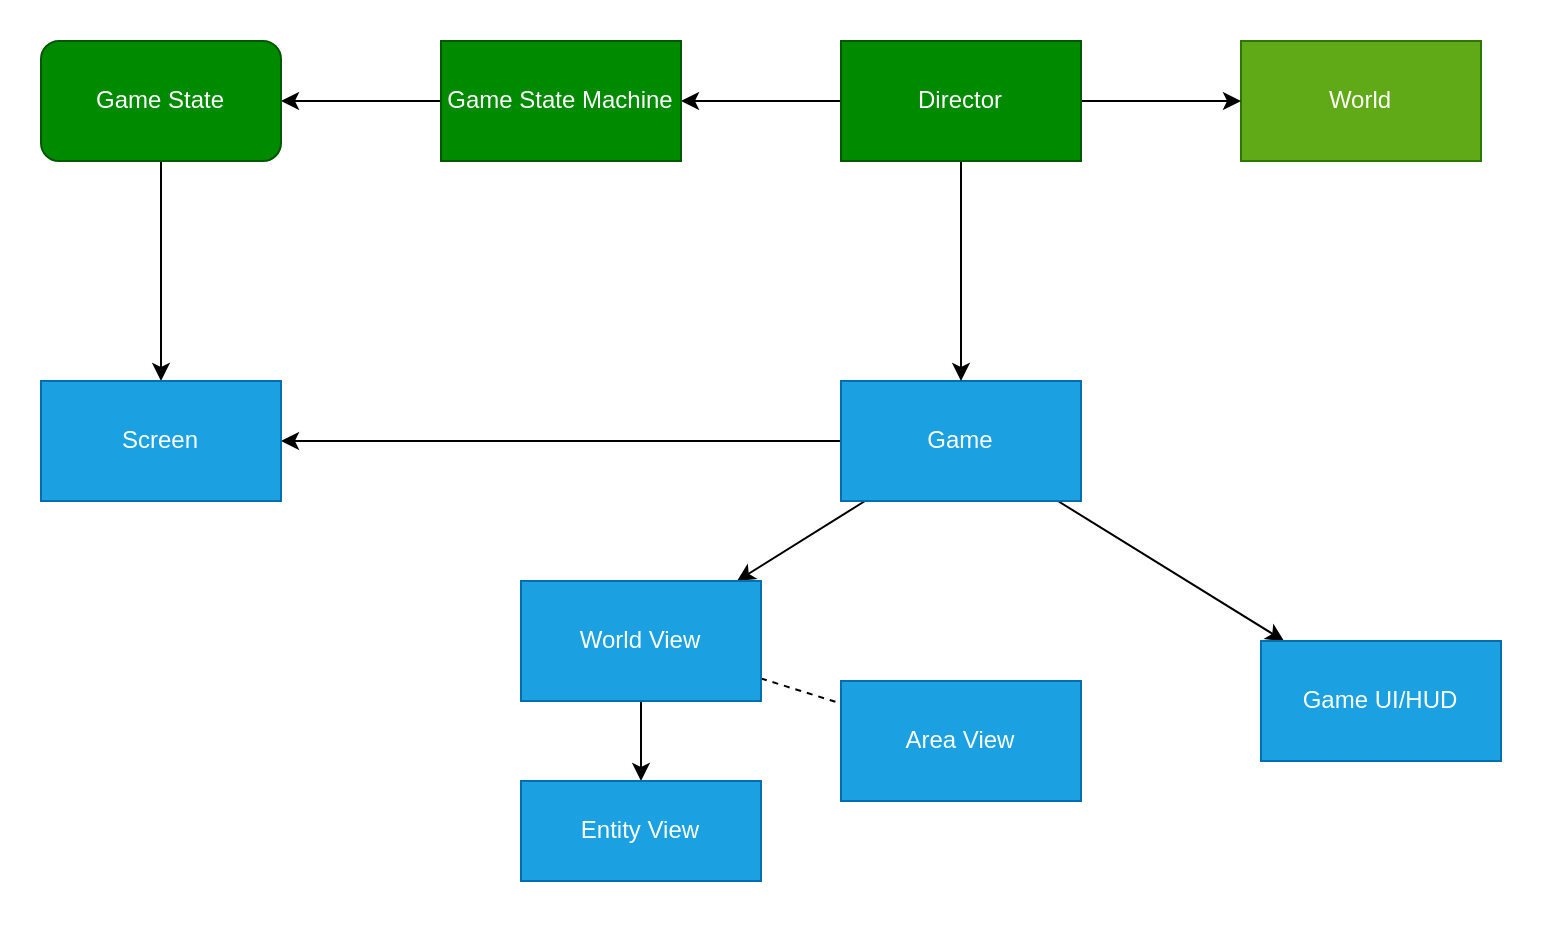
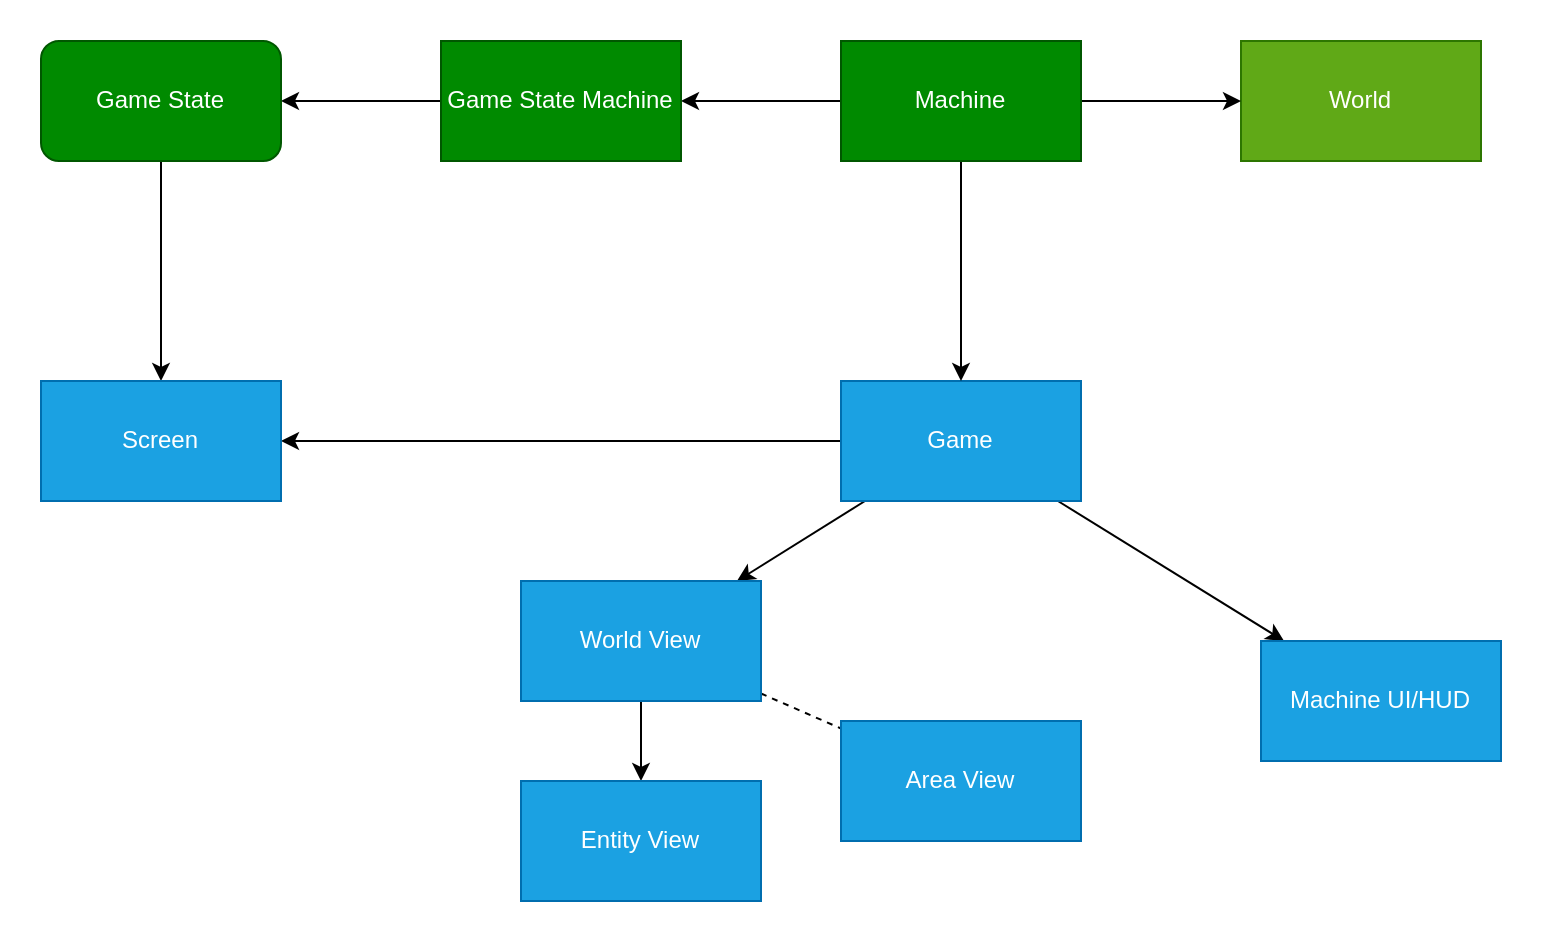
node "Director": label "Director" -> "Machine"
node "Game UI/HUD": label "Game UI/HUD" -> "Machine UI/HUD"
node "Area View": moved (961, 741) -> (961, 781)
node "Entity View": size 240x100 -> 240x120
